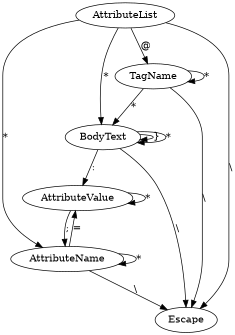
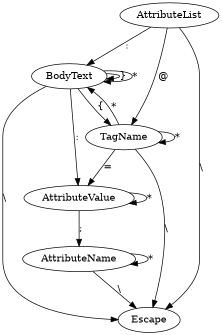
edge "AttributeList" -> "BodyText": label "*" -> ":"
edge "BodyText" -> "TagName": added, label "{"
edge "AttributeList" -> "AttributeName": removed, label "*"
edge "AttributeName" -> "AttributeValue": now "TagName" -> "AttributeValue"
